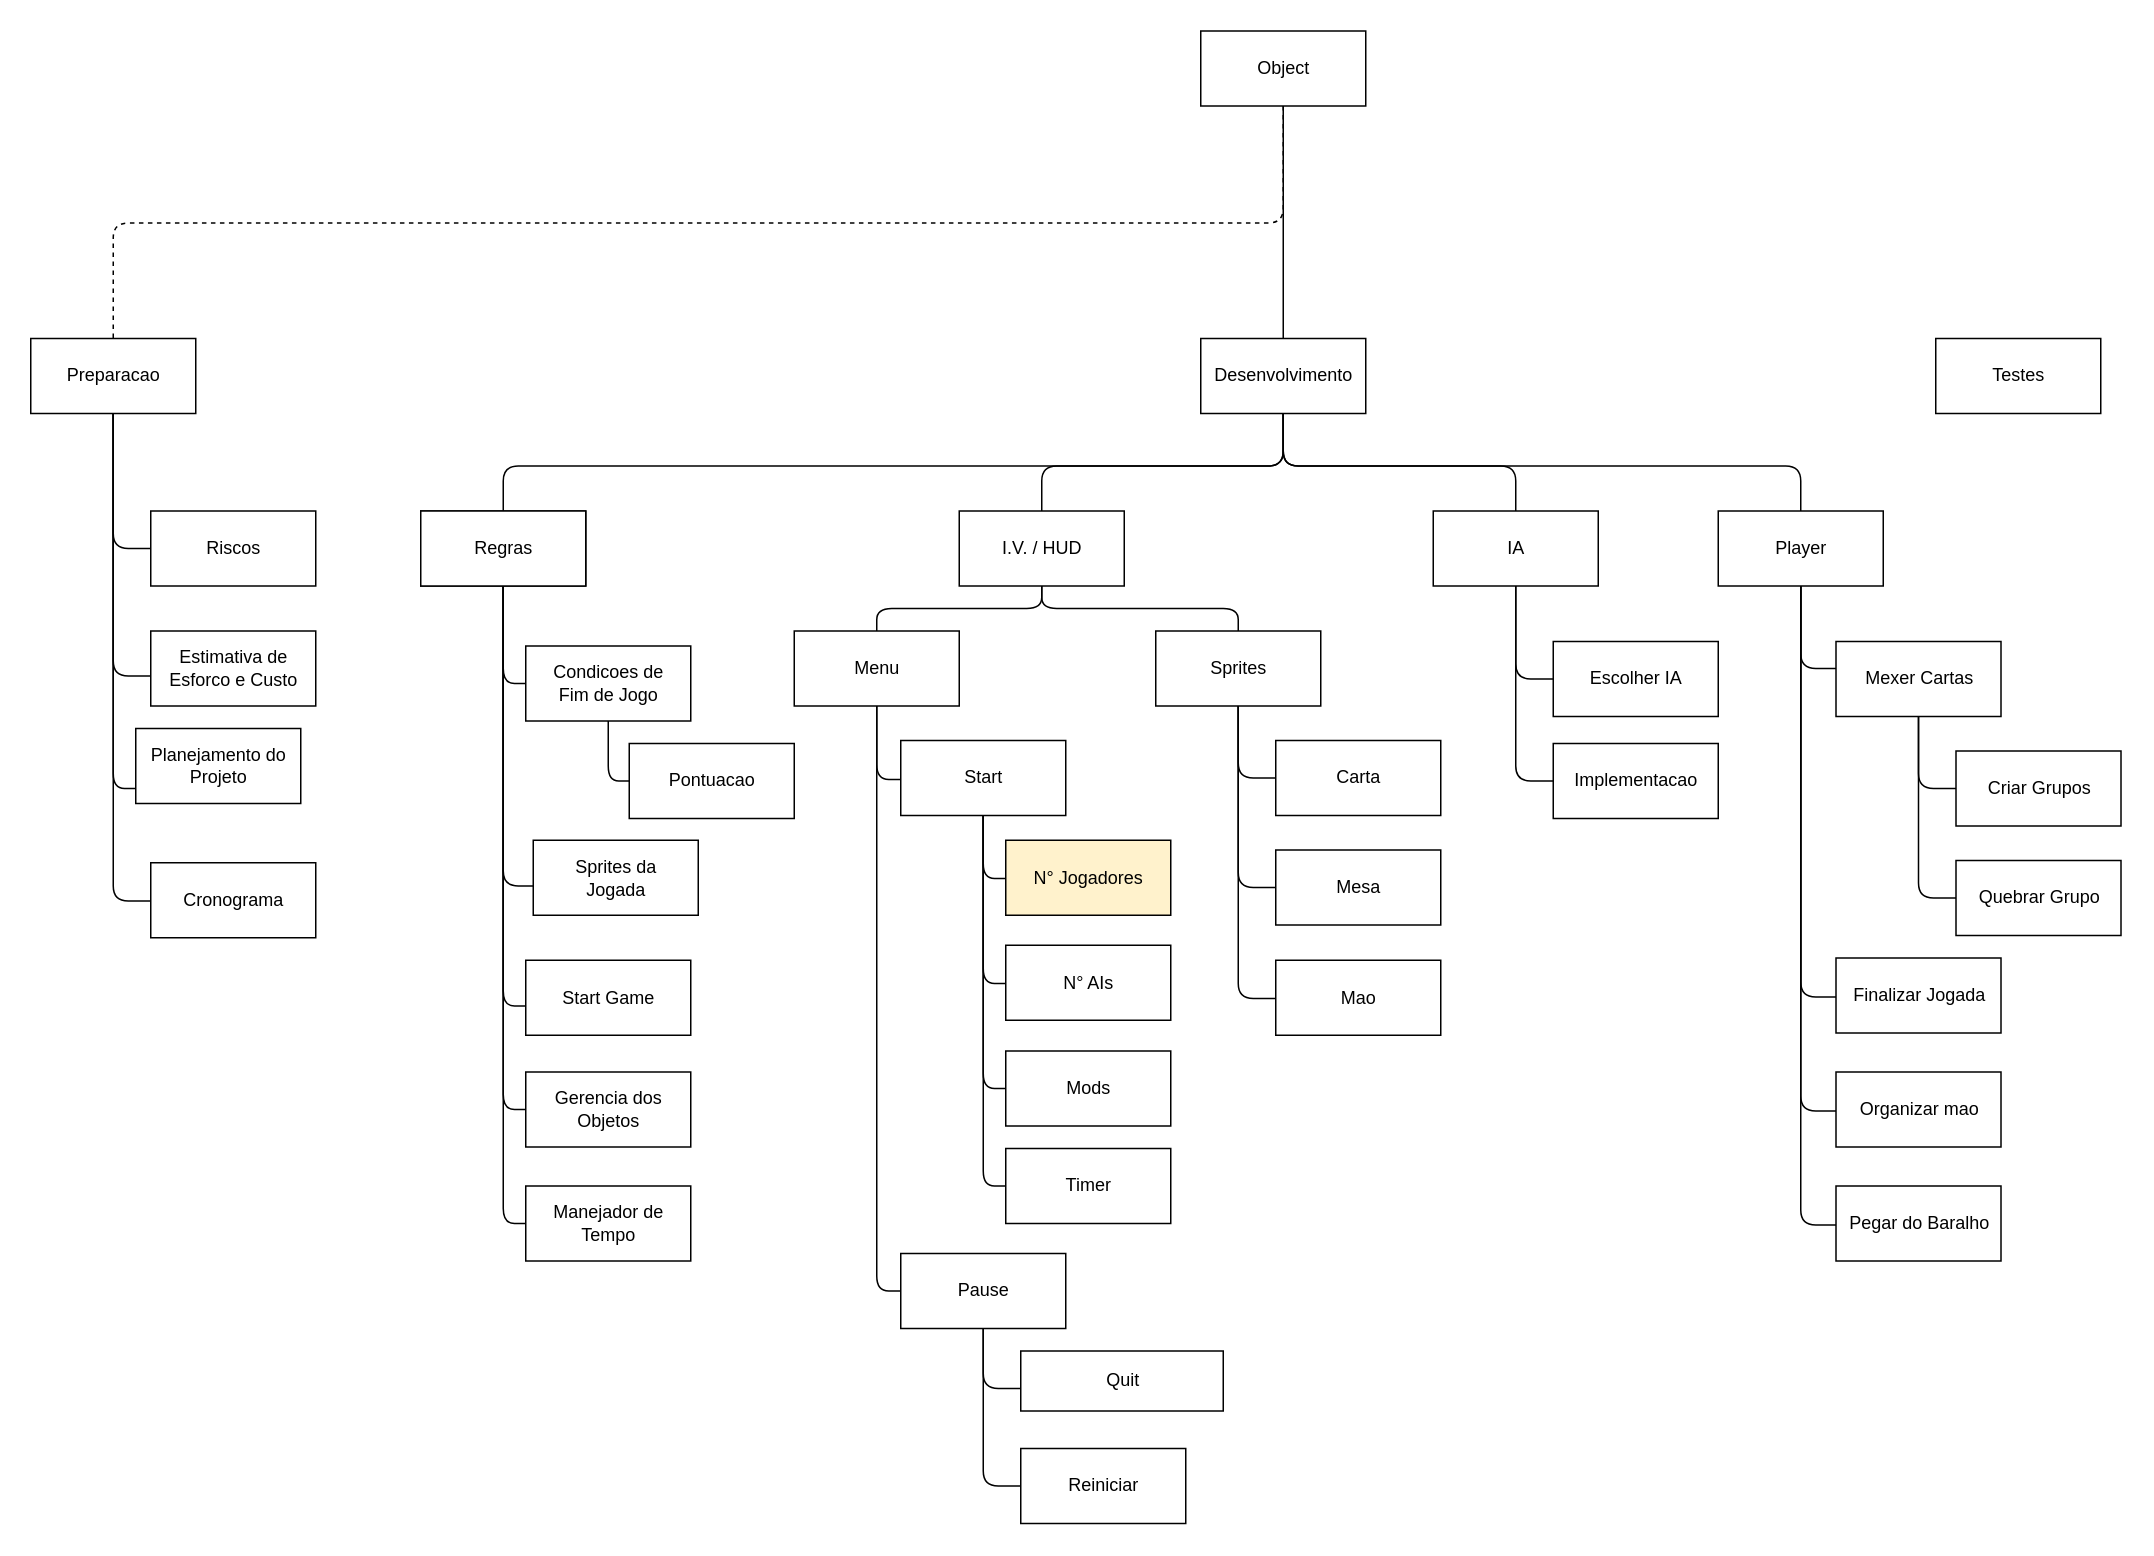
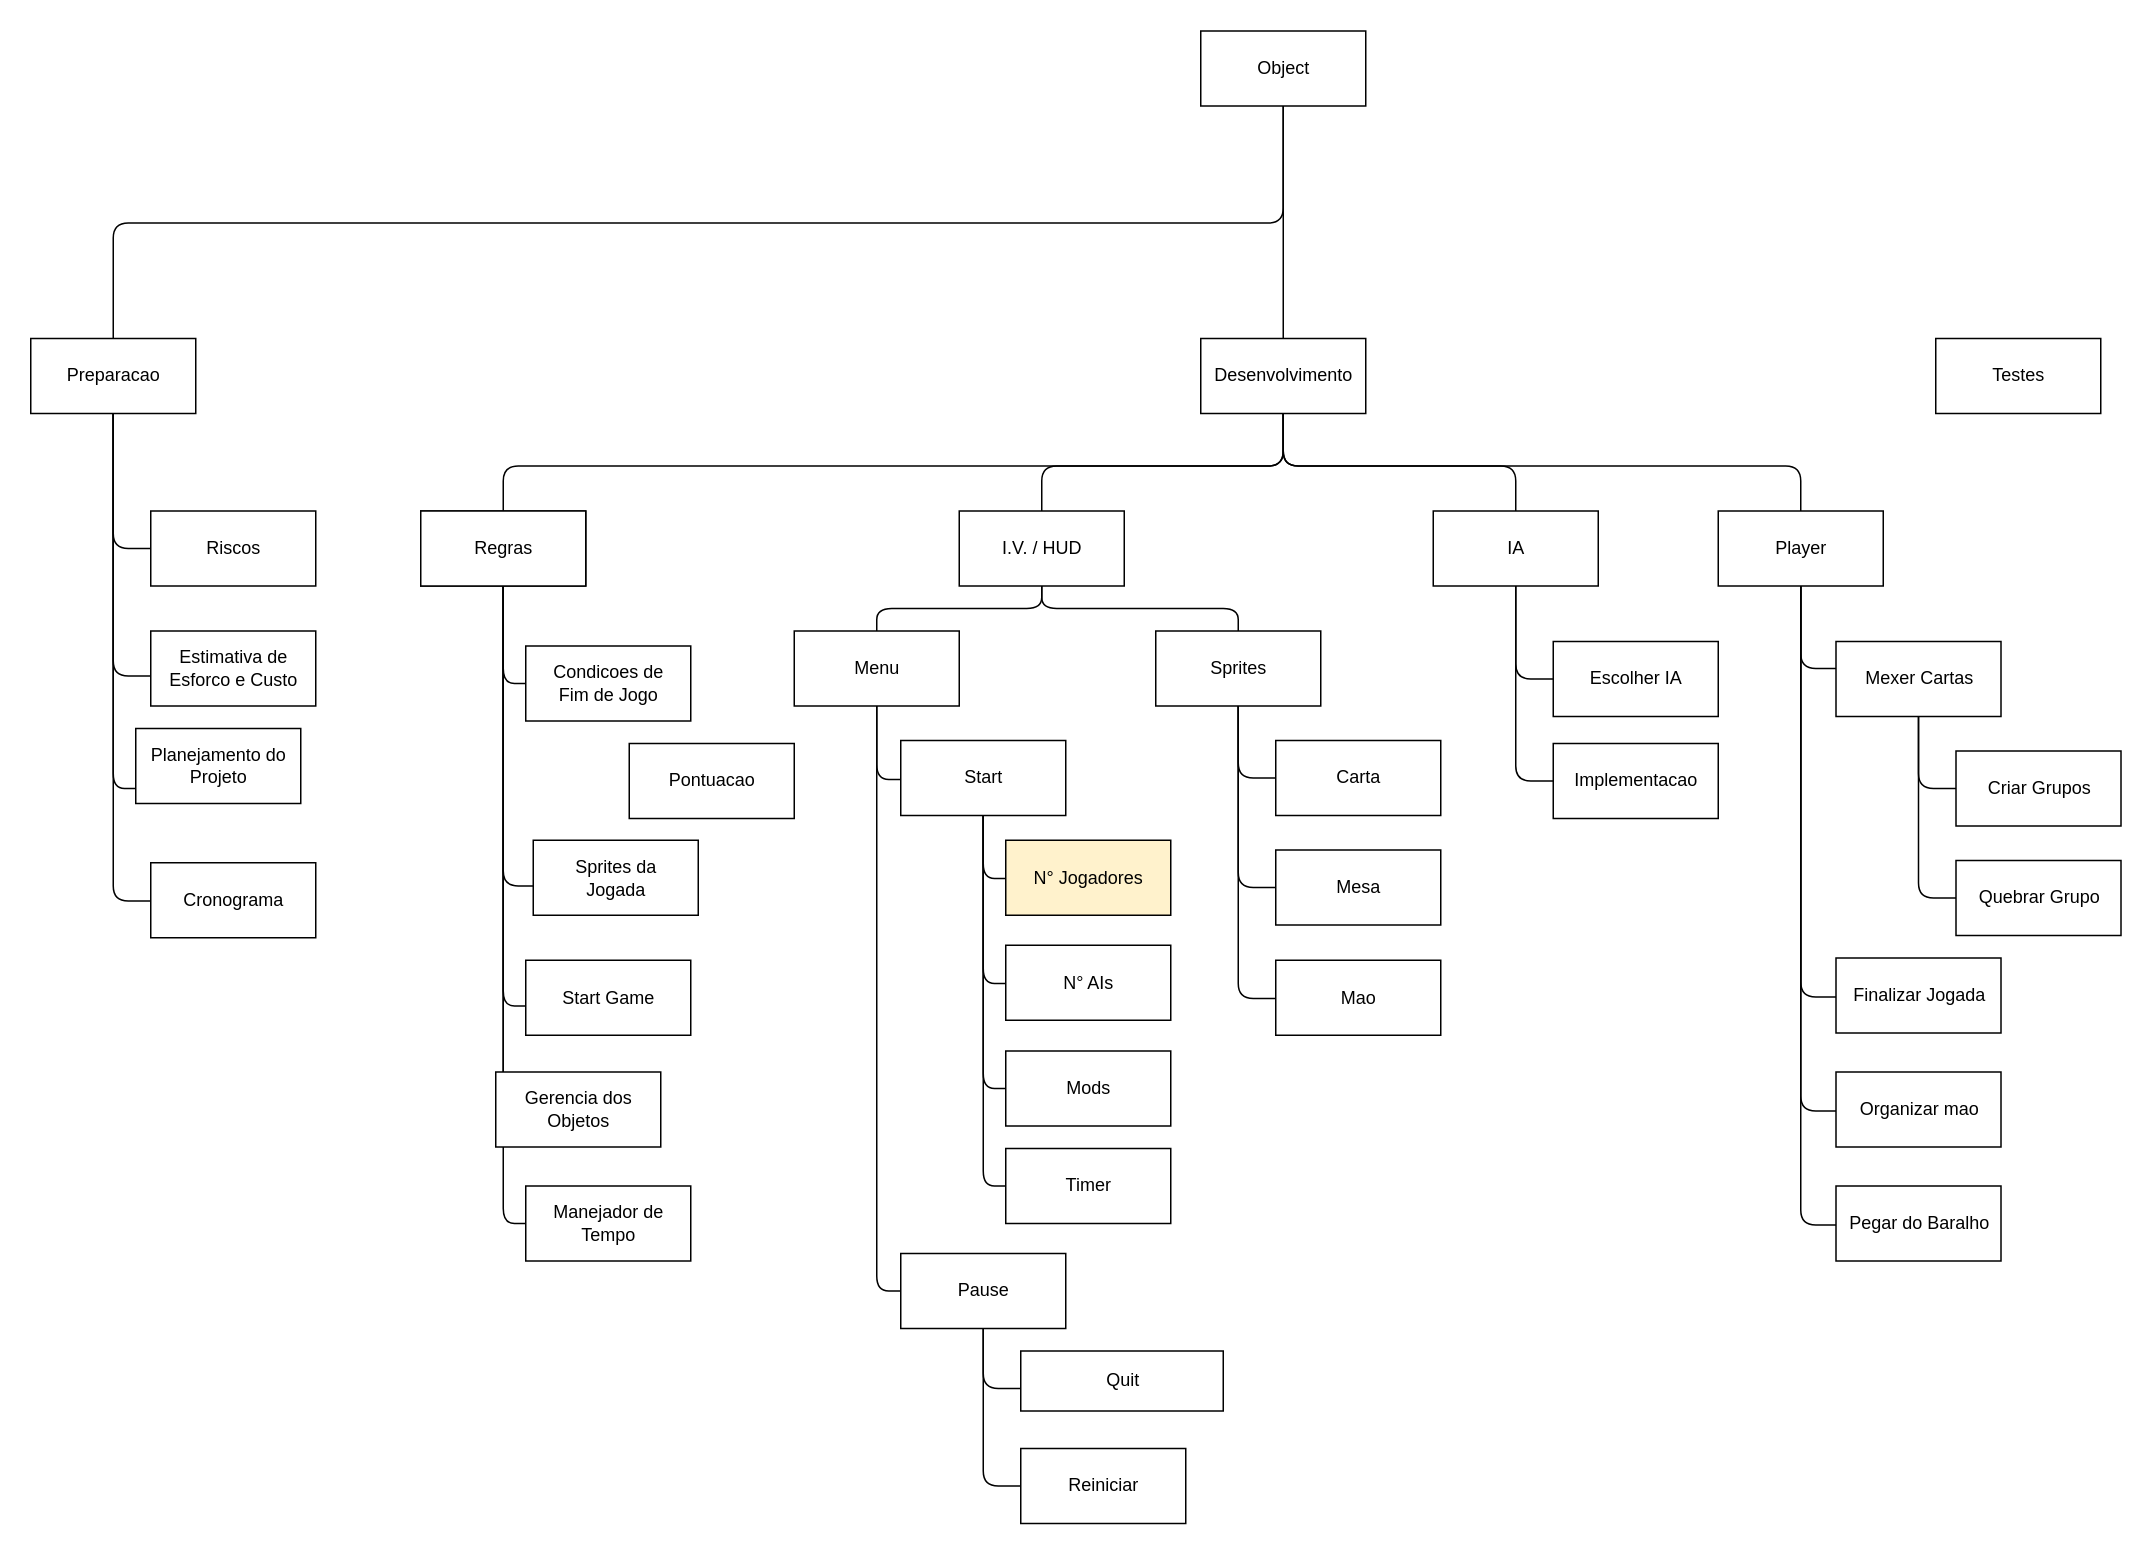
edge "Object" -- "Preparacao": style dashed -> solid
edge "Condicoes de Fim de Jogo" -- "Pontuacao": removed
node "Gerencia dos Objetos": moved (608, 1109) -> (578, 1109)
